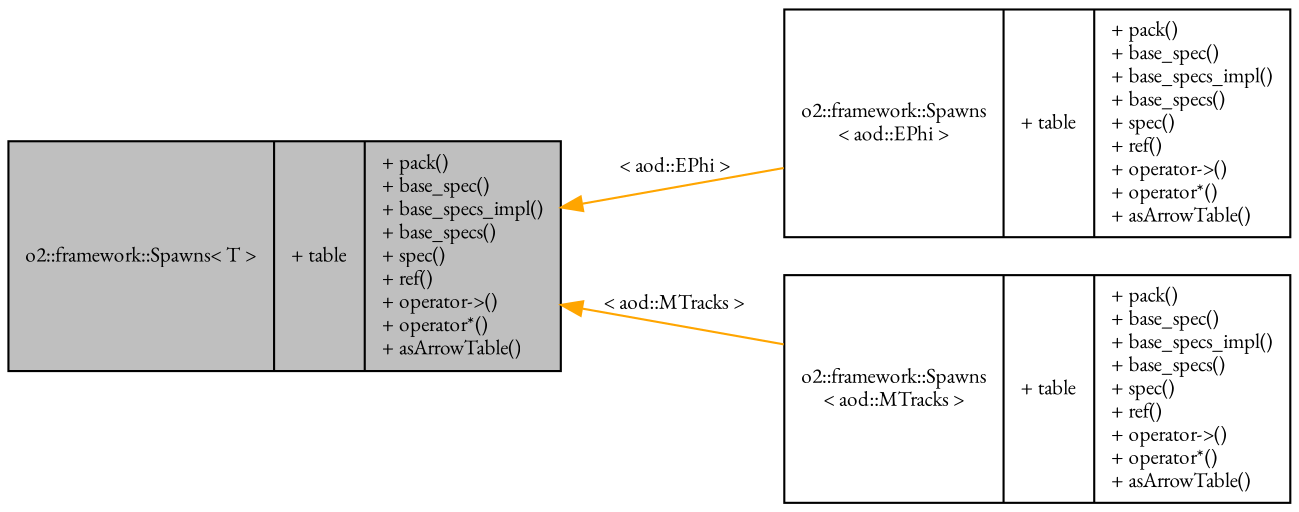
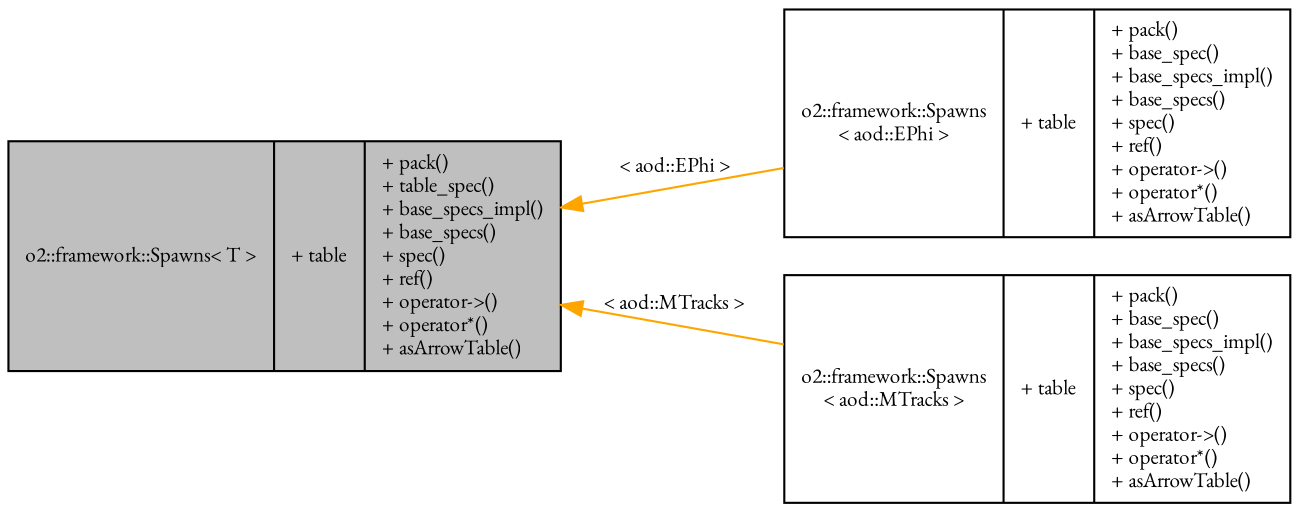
node "o2::framework::Spawns< T >": text "+ base_spec()" -> "+ table_spec()"
